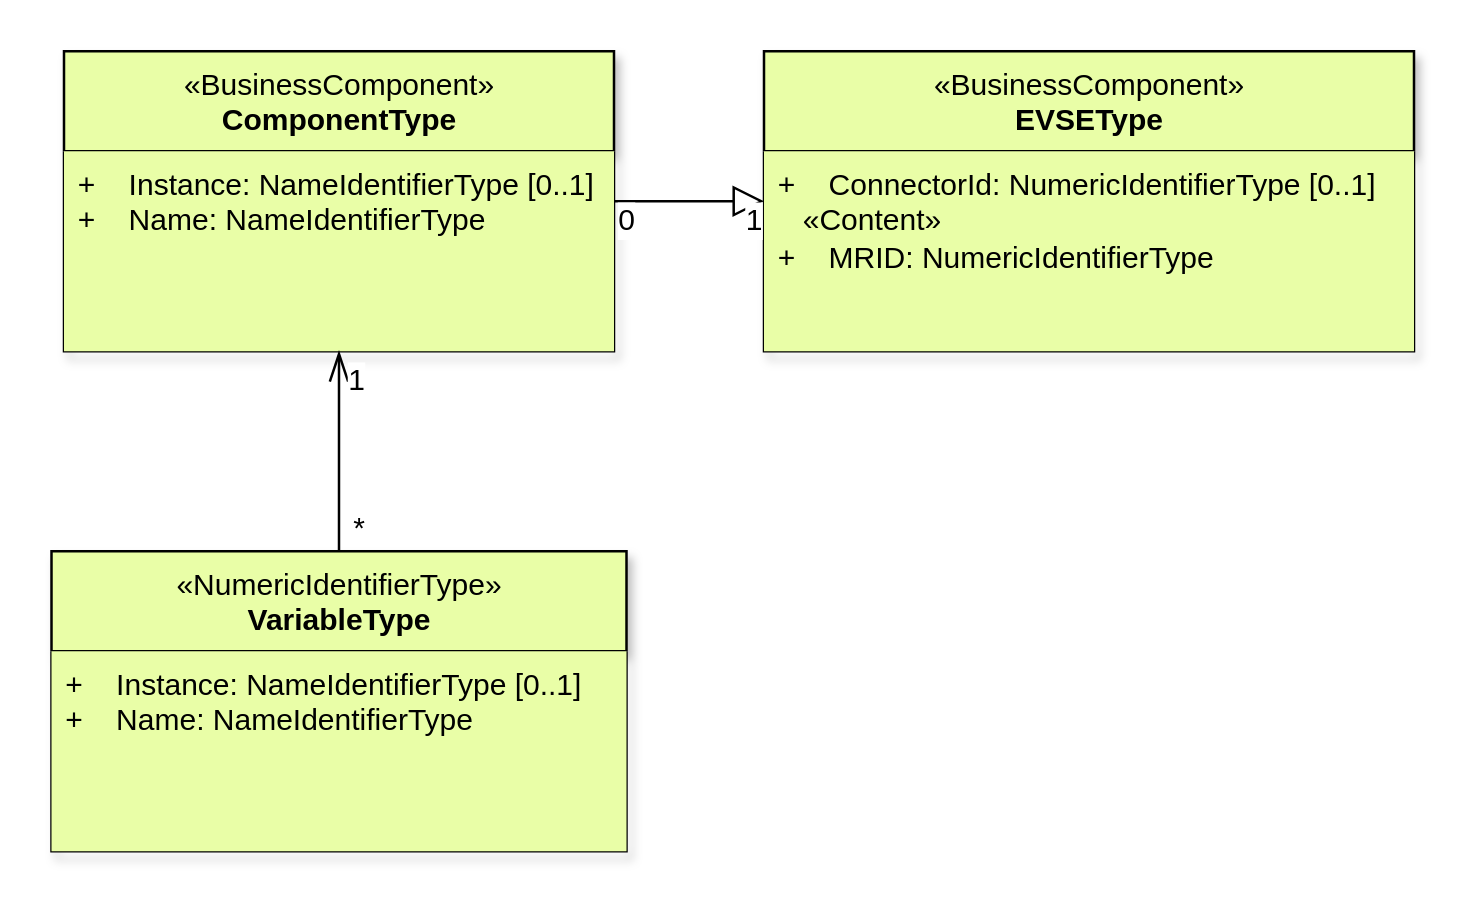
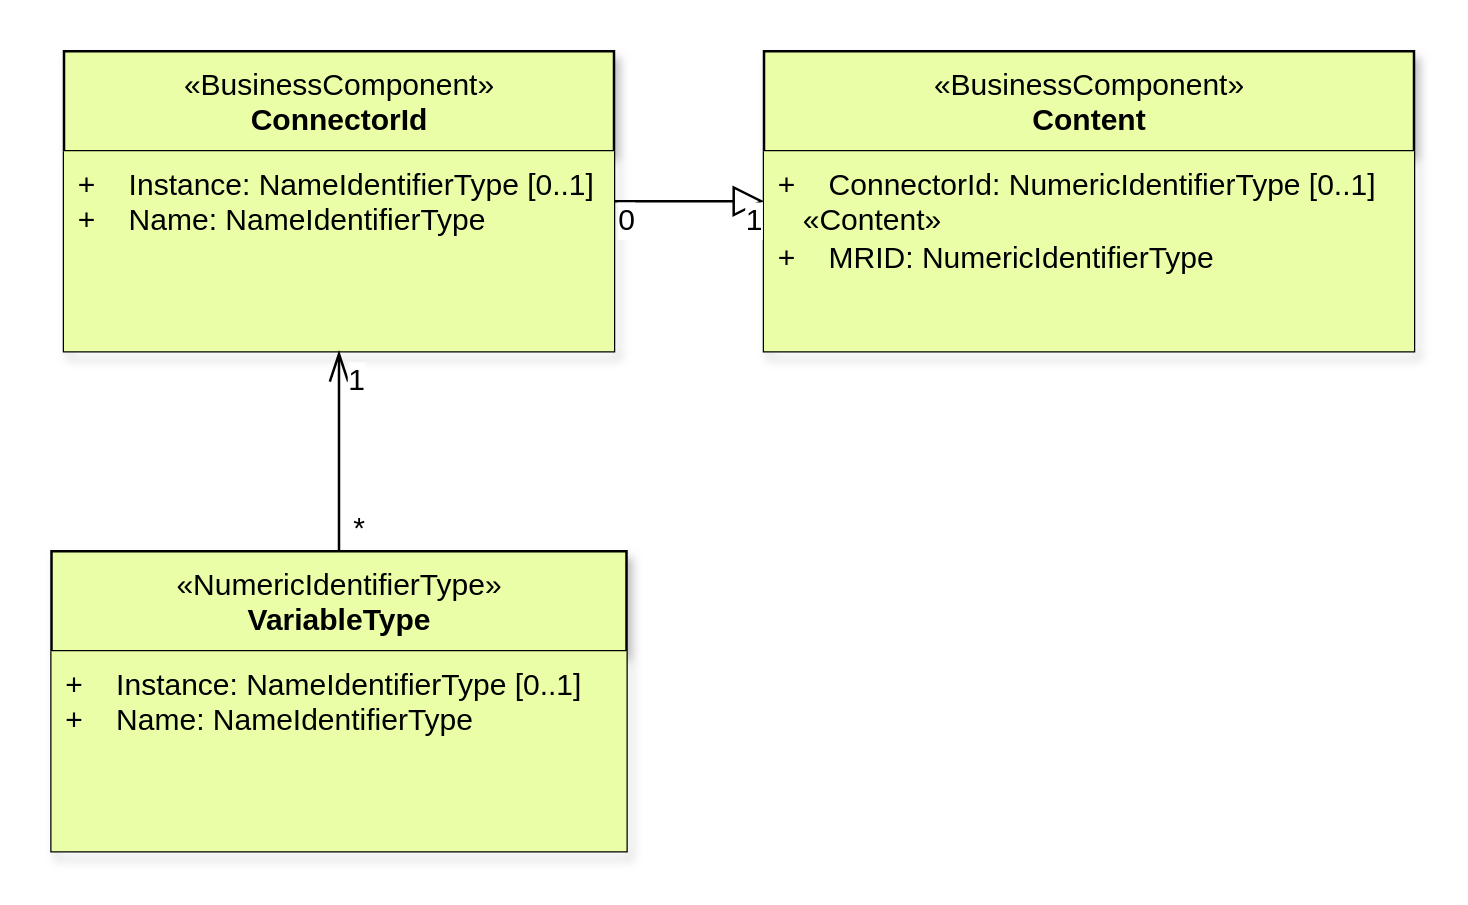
node "«BusinessComponent»ComponentType": label "«BusinessComponent»ComponentType" -> "«BusinessComponent»ConnectorId"
node "«BusinessComponent»EVSEType": label "«BusinessComponent»EVSEType" -> "«BusinessComponent»Content"
